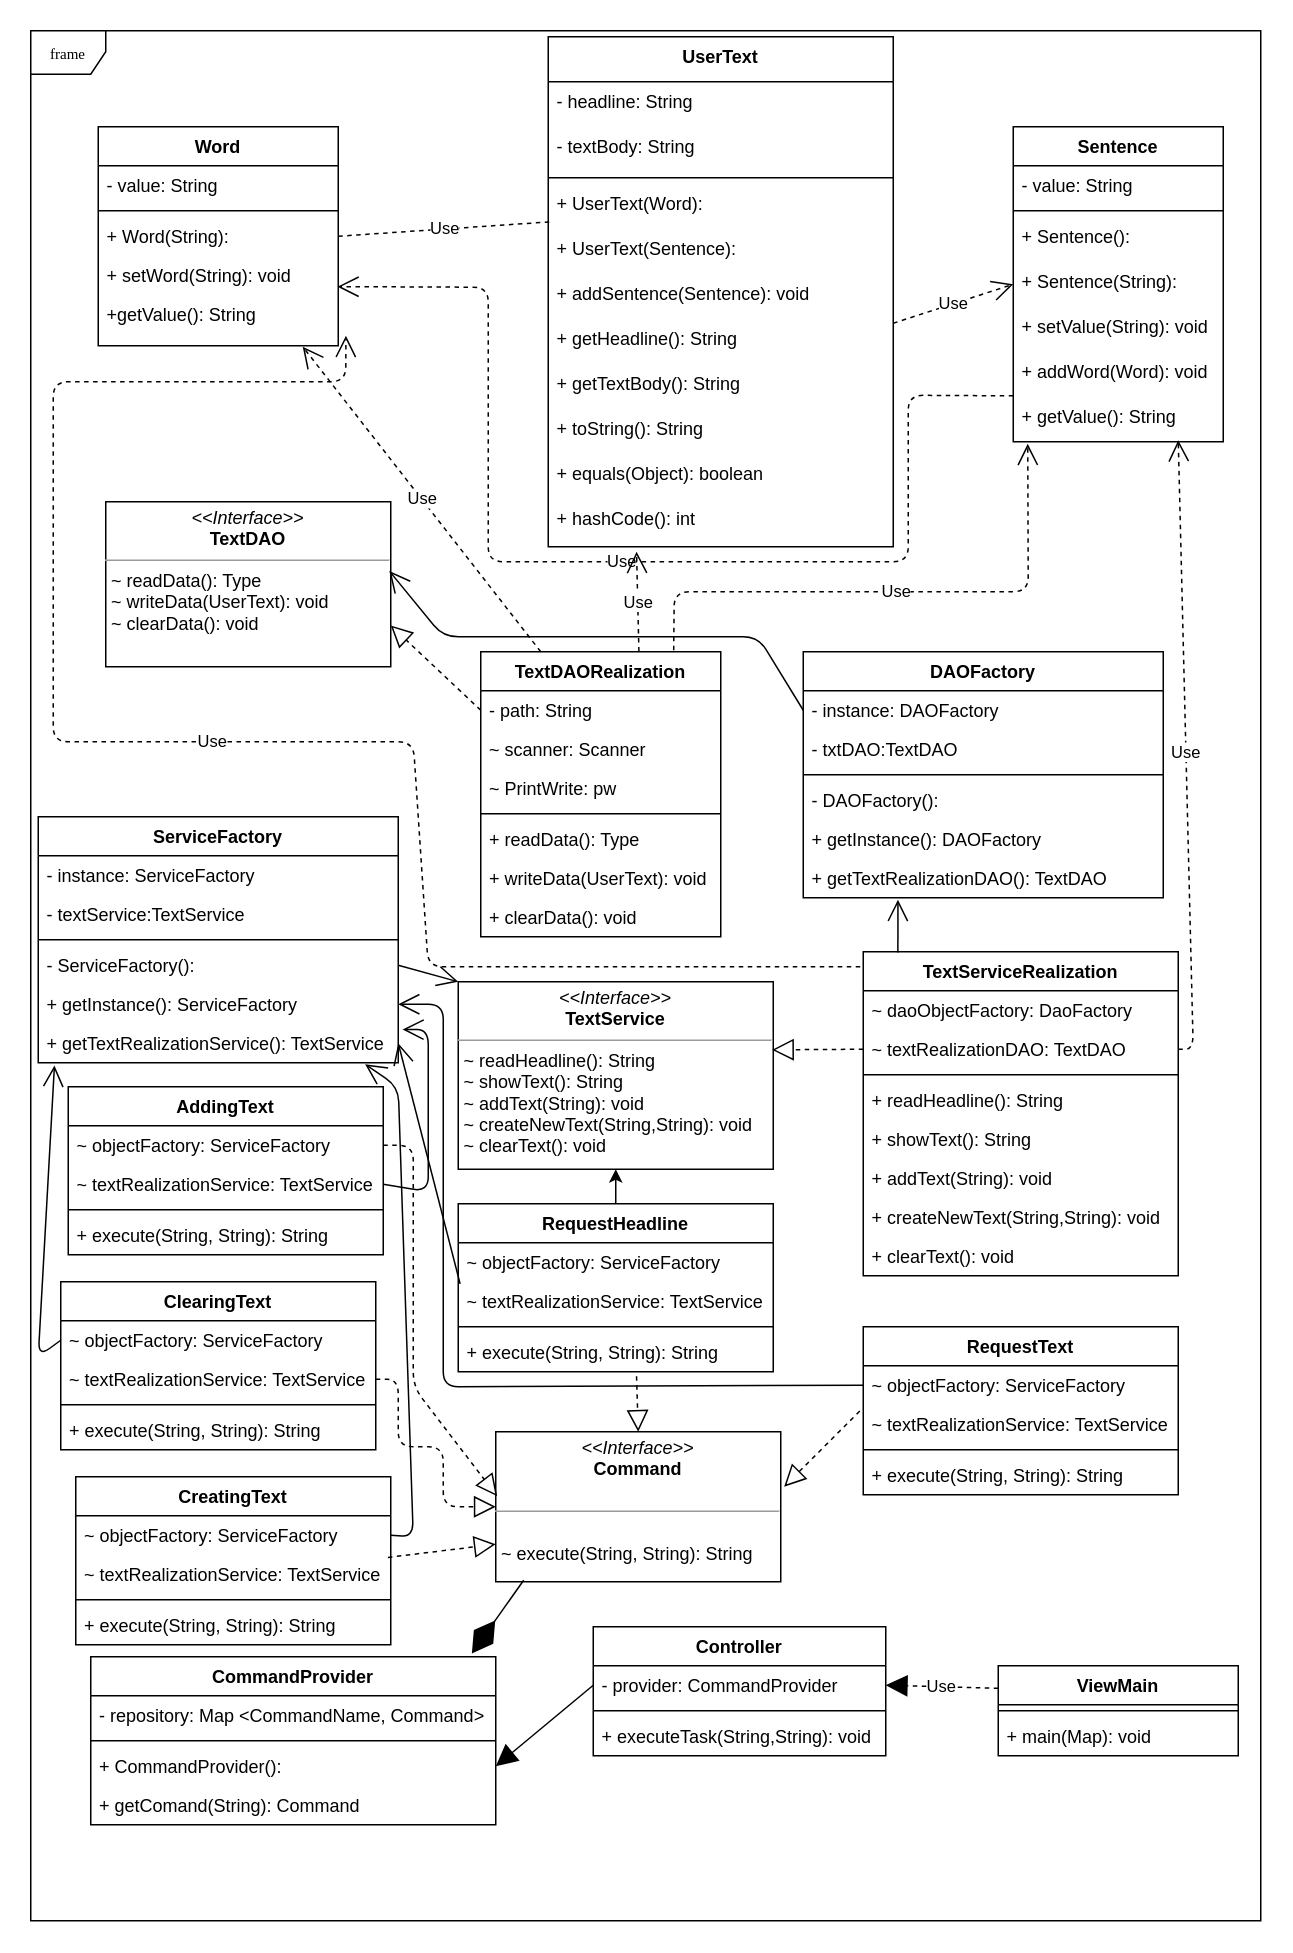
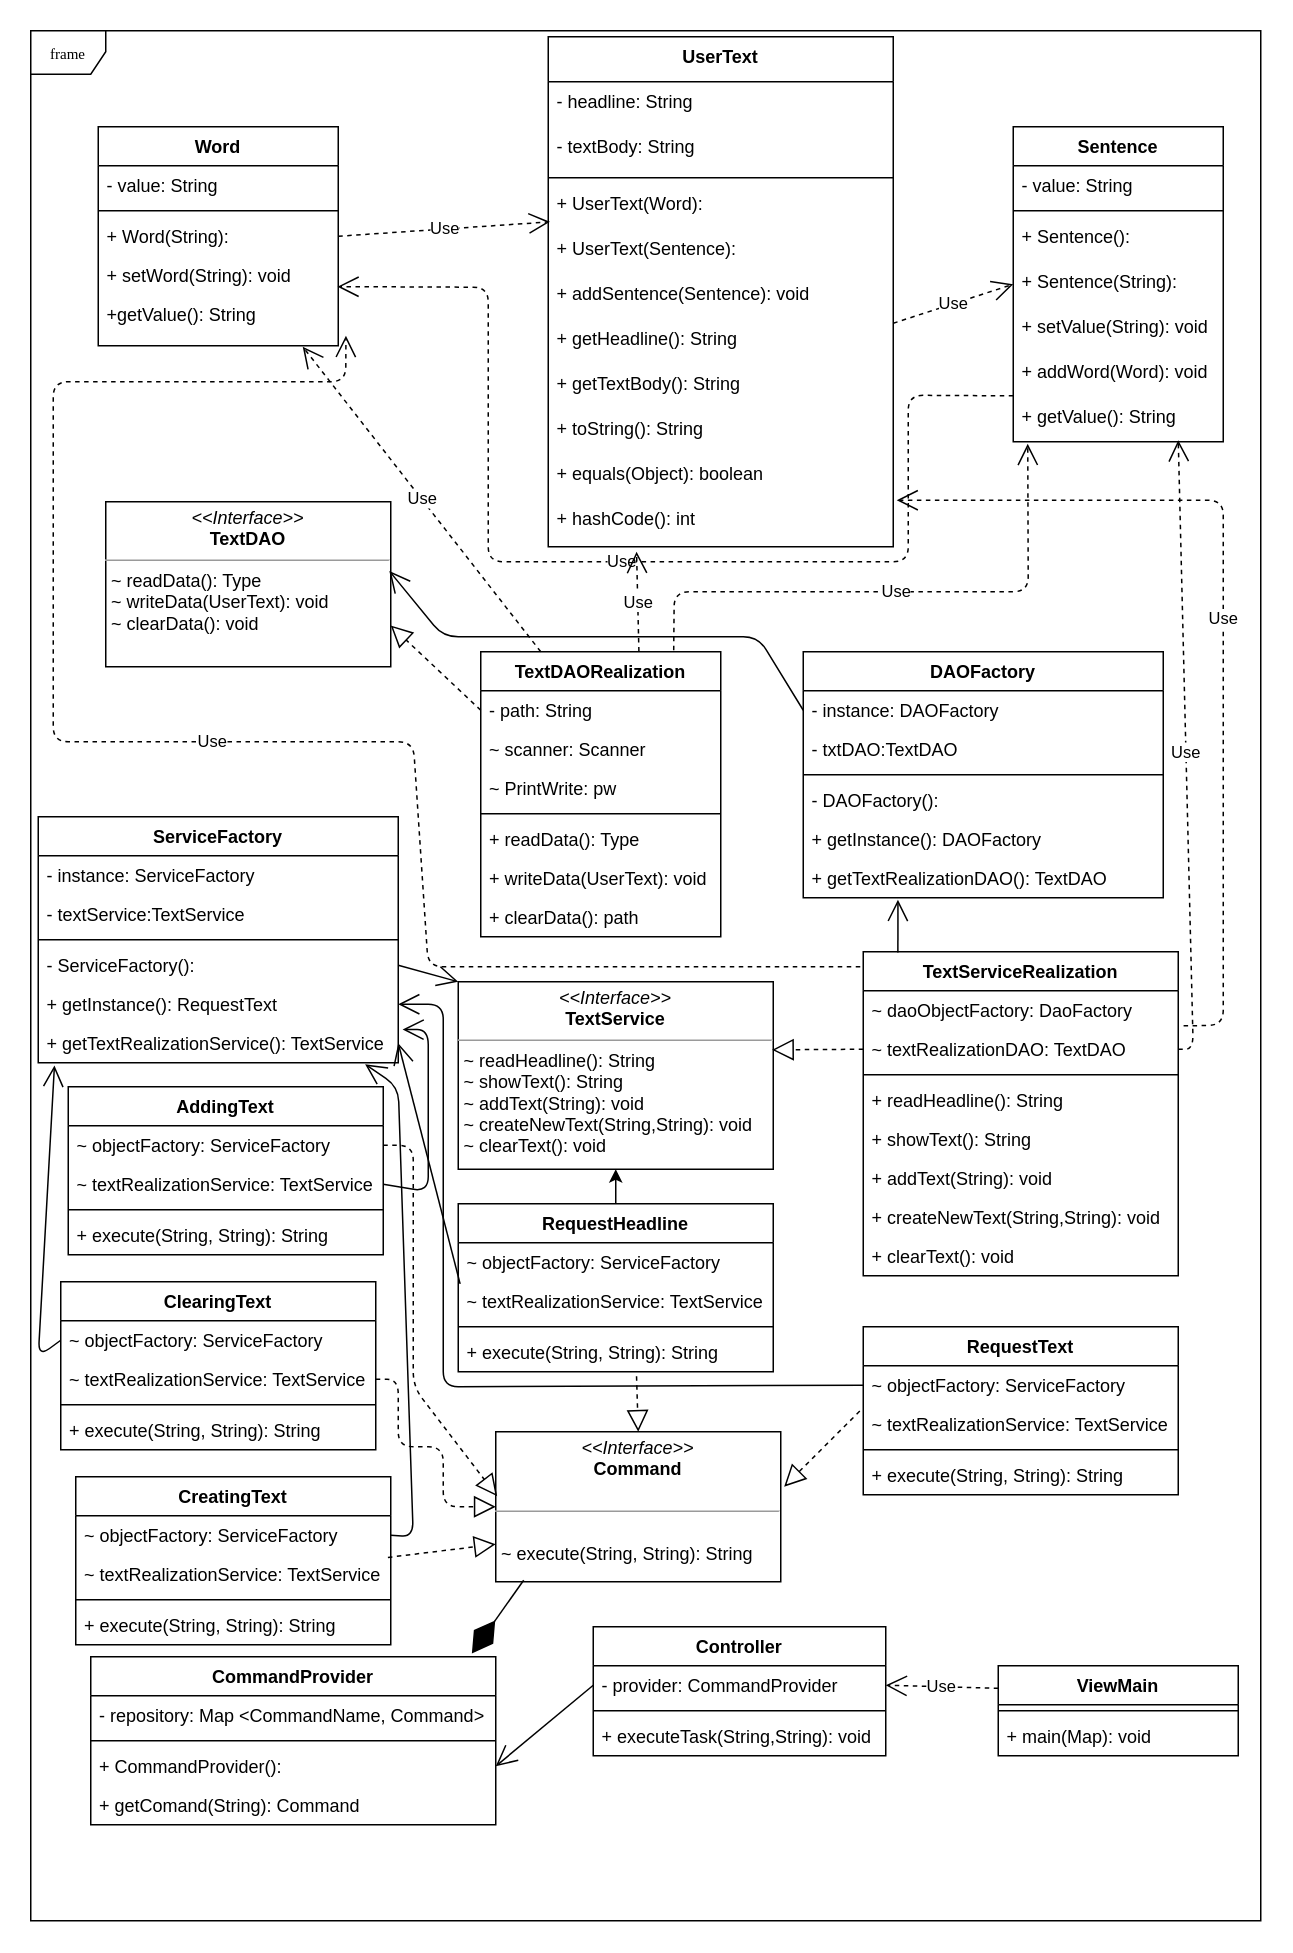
edge "+ Word(String):" -- "+ UserText(Sentence):": arrowhead none -> open
edge "~ daoObjectFactory: DaoFactory" -> "+ hashCode(): int": added, label "Use"
node "+ clearData(): void": label "+ clearData(): void" -> "+ clearData(): path"
node "+ getInstance(): ServiceFactory": label "+ getInstance(): ServiceFactory" -> "+ getInstance(): RequestText"
edge "ViewMain" -> "- provider: CommandProvider": arrowhead block -> open
edge "- provider: CommandProvider" -> "+ CommandProvider():": arrowhead block -> open
